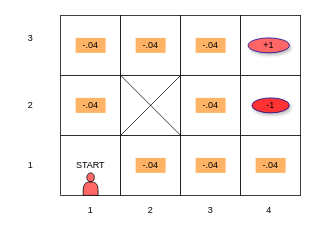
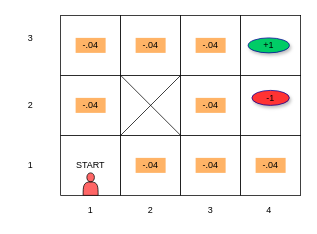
node "+1": fillcolor #ff6666 -> #00cc66
node "-1": moved (270, 105) -> (270, 98)
